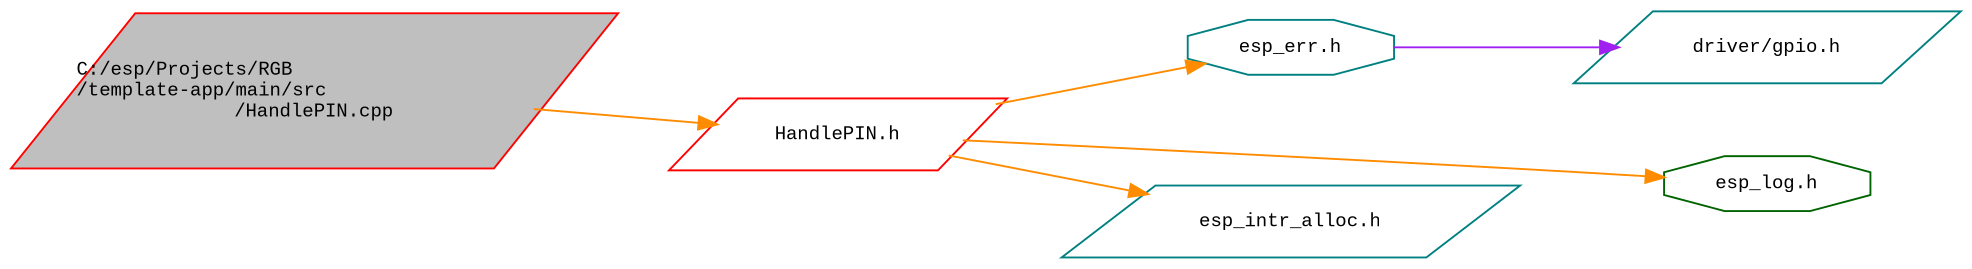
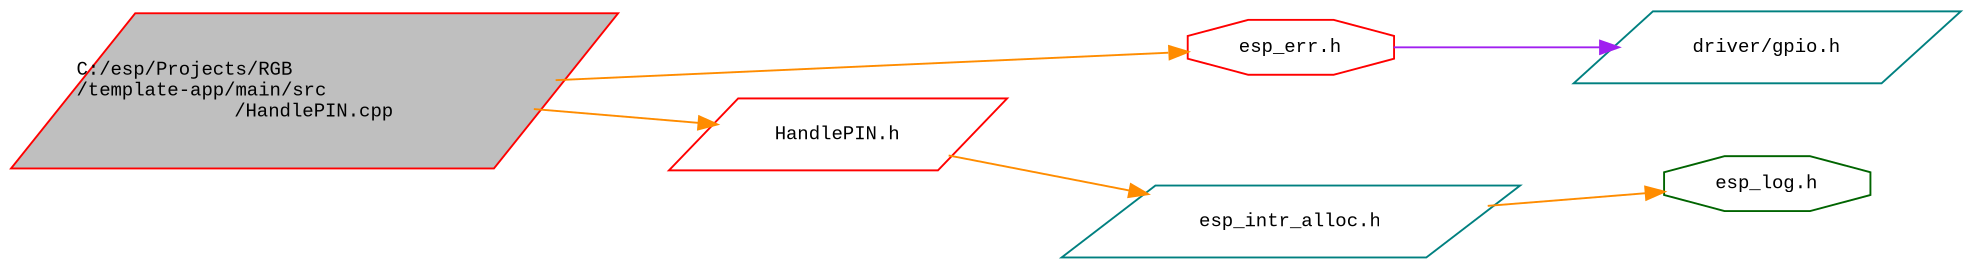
node "esp_err.h": color teal -> red
edge "HandlePIN.h" -> "esp_err.h": now "C:/esp/Projects/RGB /template-app/main/src /HandlePIN.cpp" -> "esp_err.h"
edge "HandlePIN.h" -> "esp_log.h": now "esp_intr_alloc.h" -> "esp_log.h"
